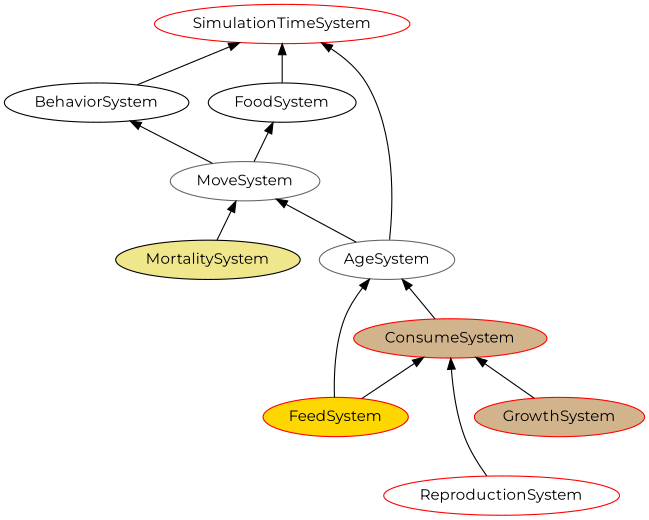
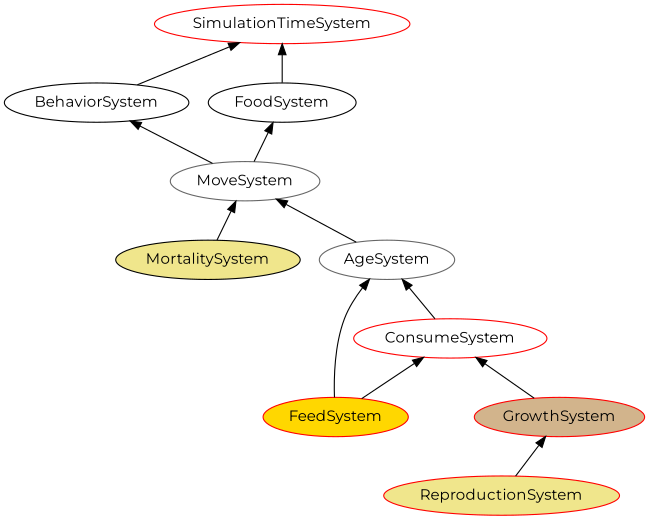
edge "AgeSystem" -> "SimulationTimeSystem": removed
node "ConsumeSystem": fillcolor tan -> white
edge "ReproductionSystem" -> "ConsumeSystem": now "ReproductionSystem" -> "GrowthSystem"
node "ReproductionSystem": fillcolor white -> khaki
